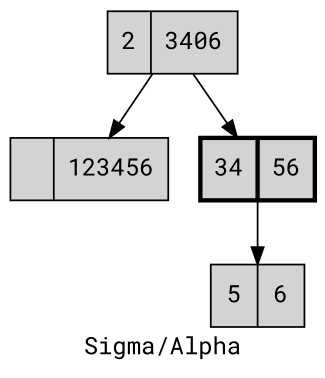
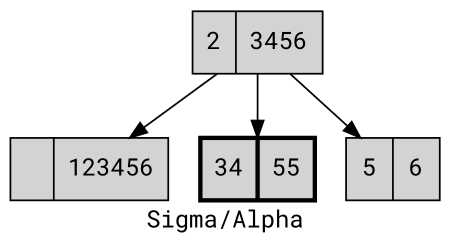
node "2": text "3406" -> "3456"
node "34": text "56" -> "55"
edge "34" -> "5": now "2" -> "5"
